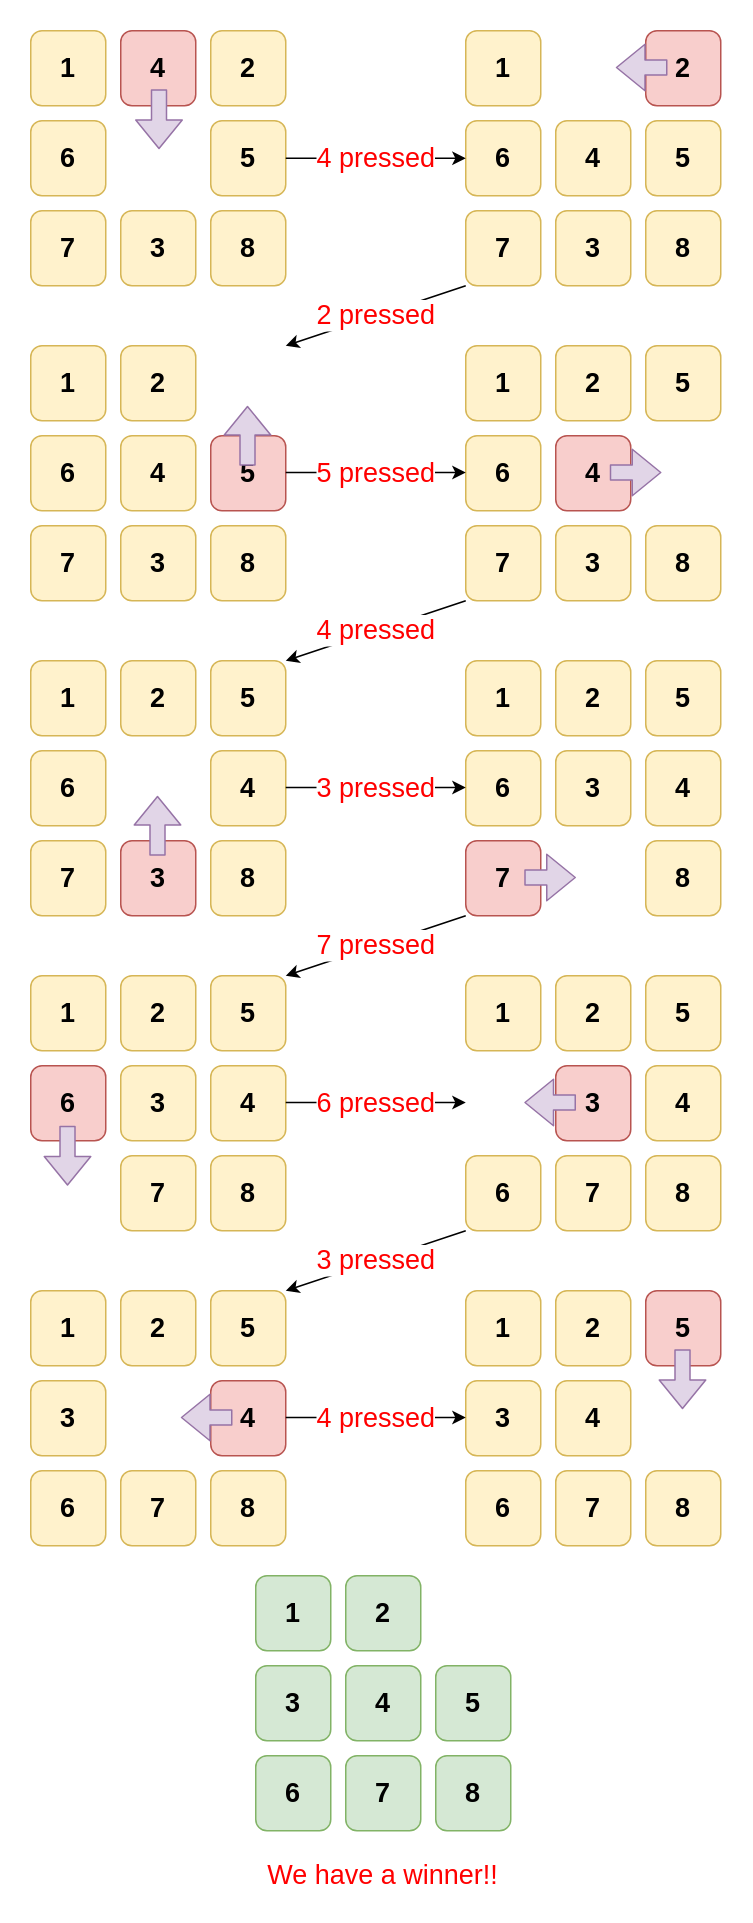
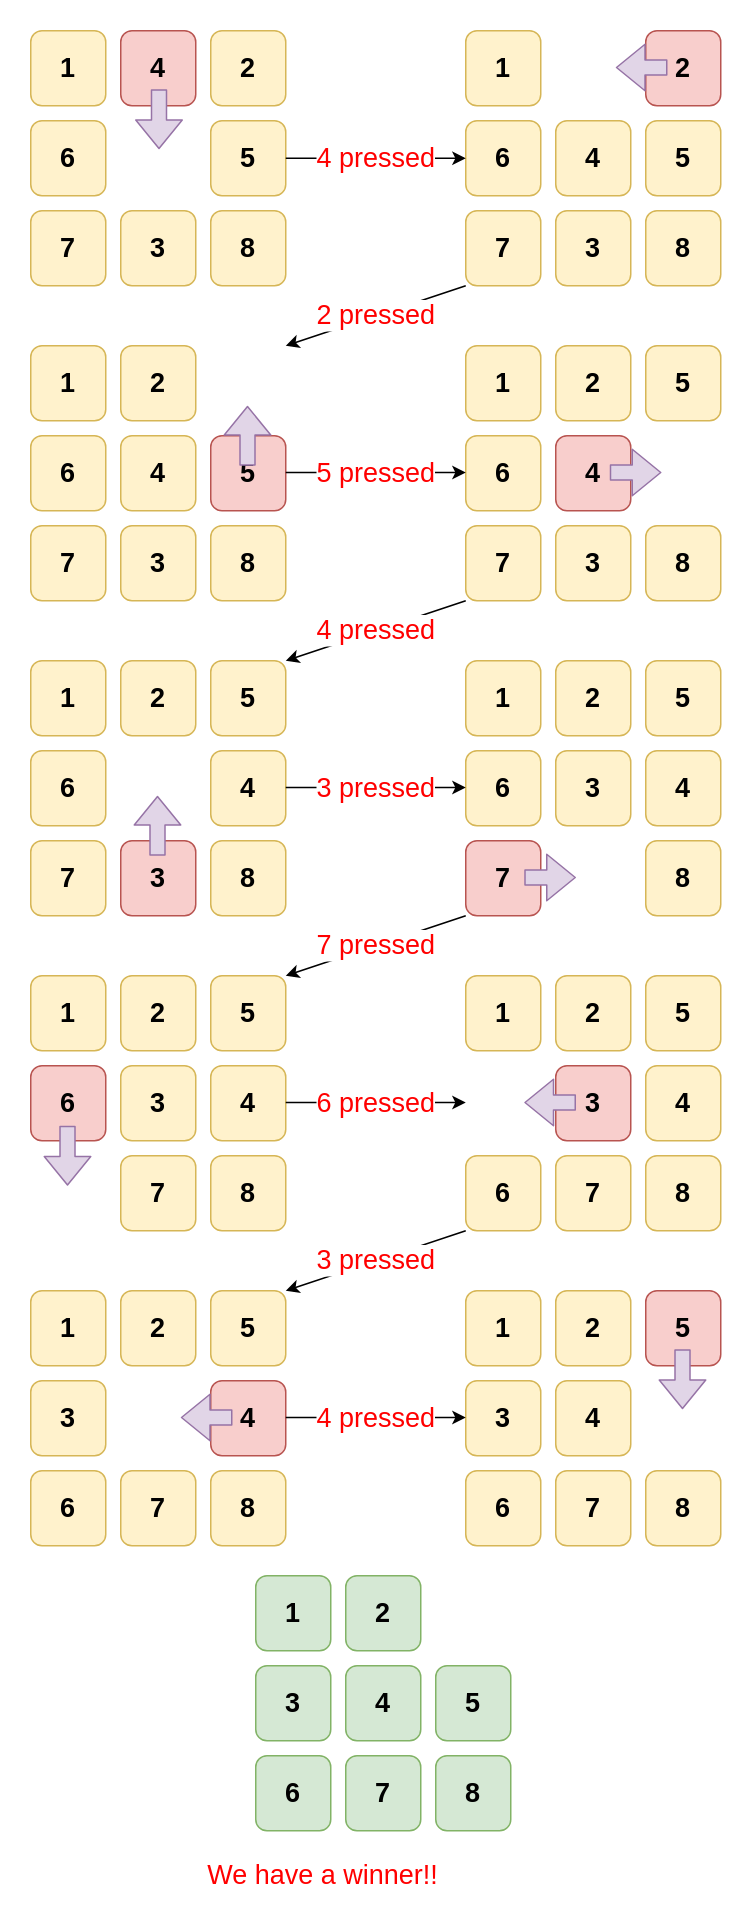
node "We have a winner!!": moved (383, 1876) -> (323, 1876)
